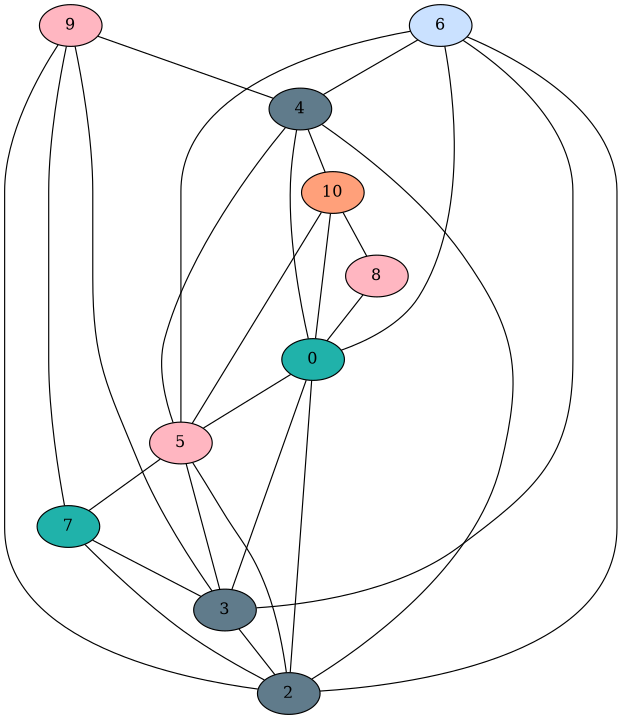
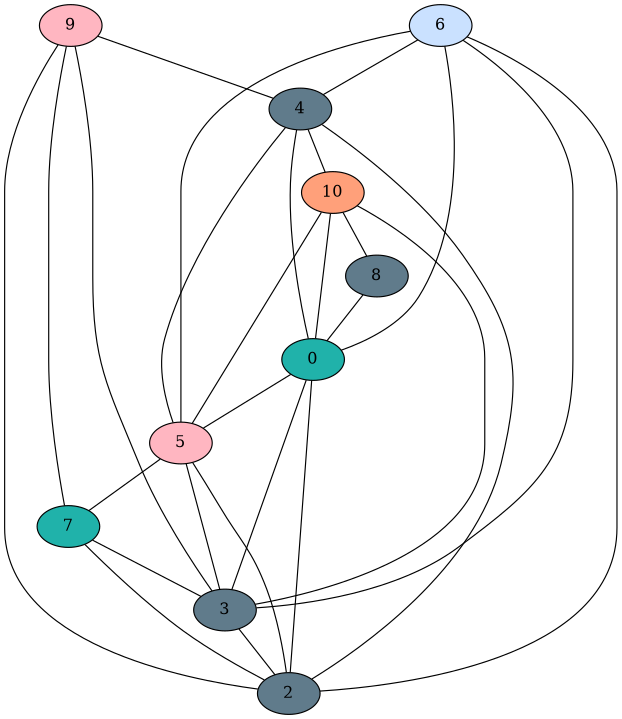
node "8": fillcolor lightpink -> lightskyblue4
edge "10" -- "3": added
